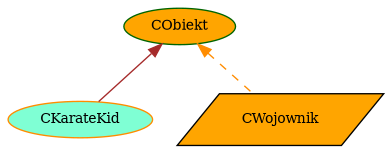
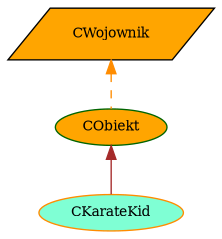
edge "CWojownik" -> "CObiekt": reversed
